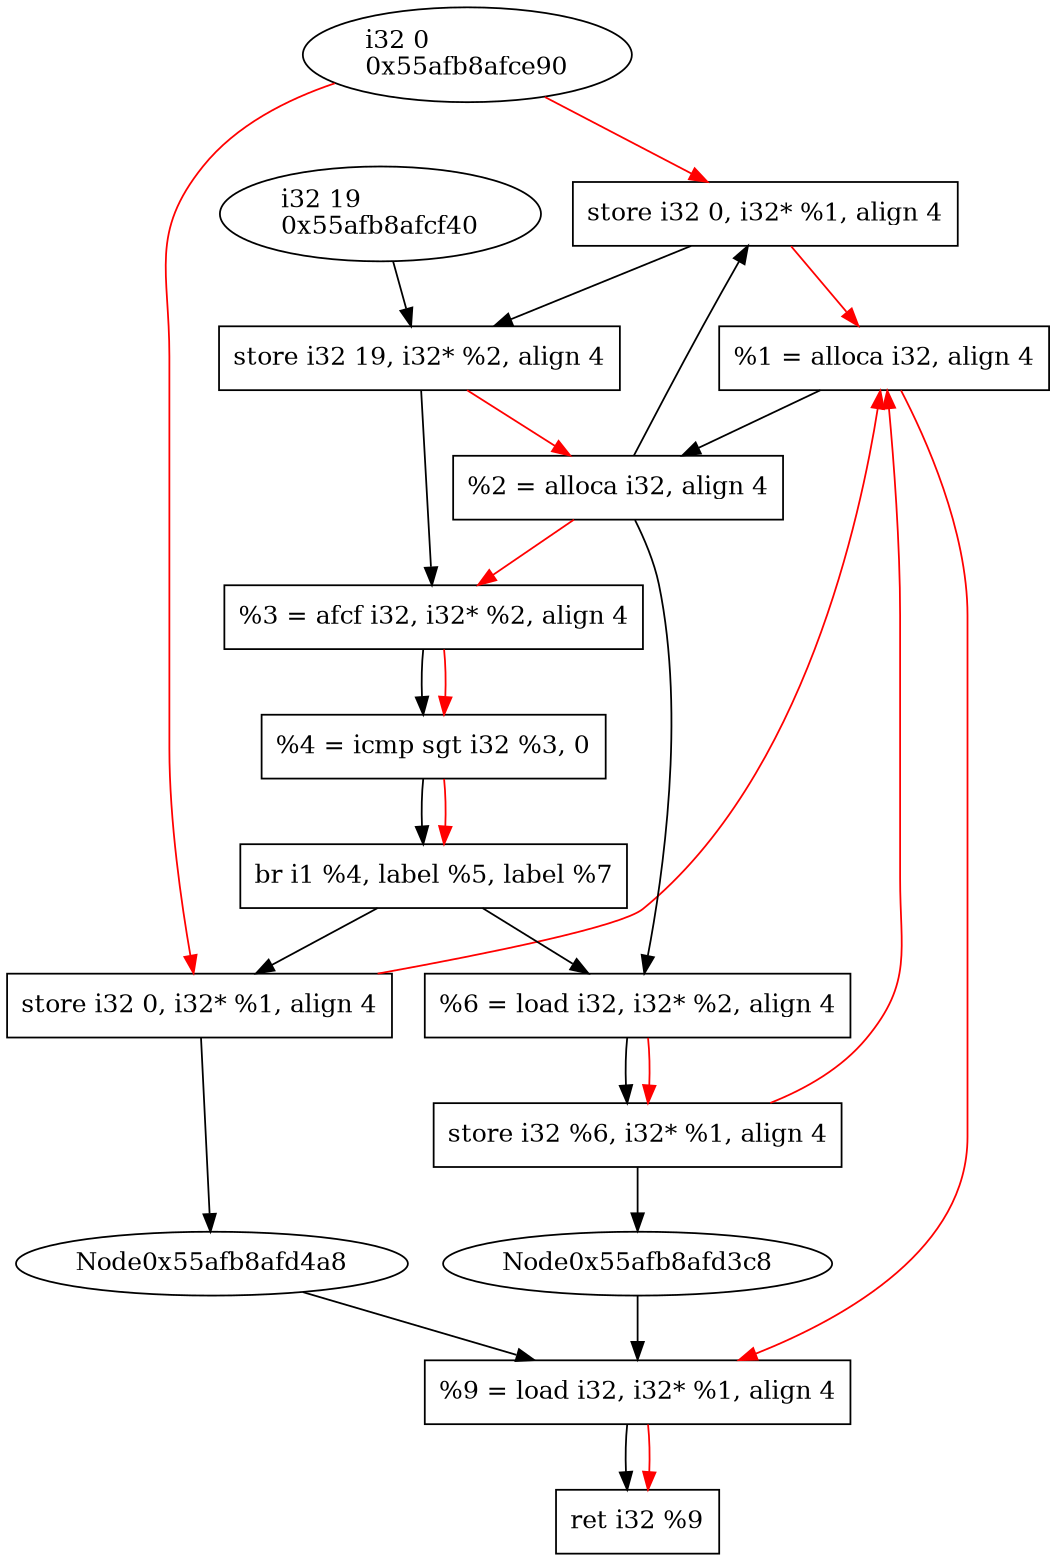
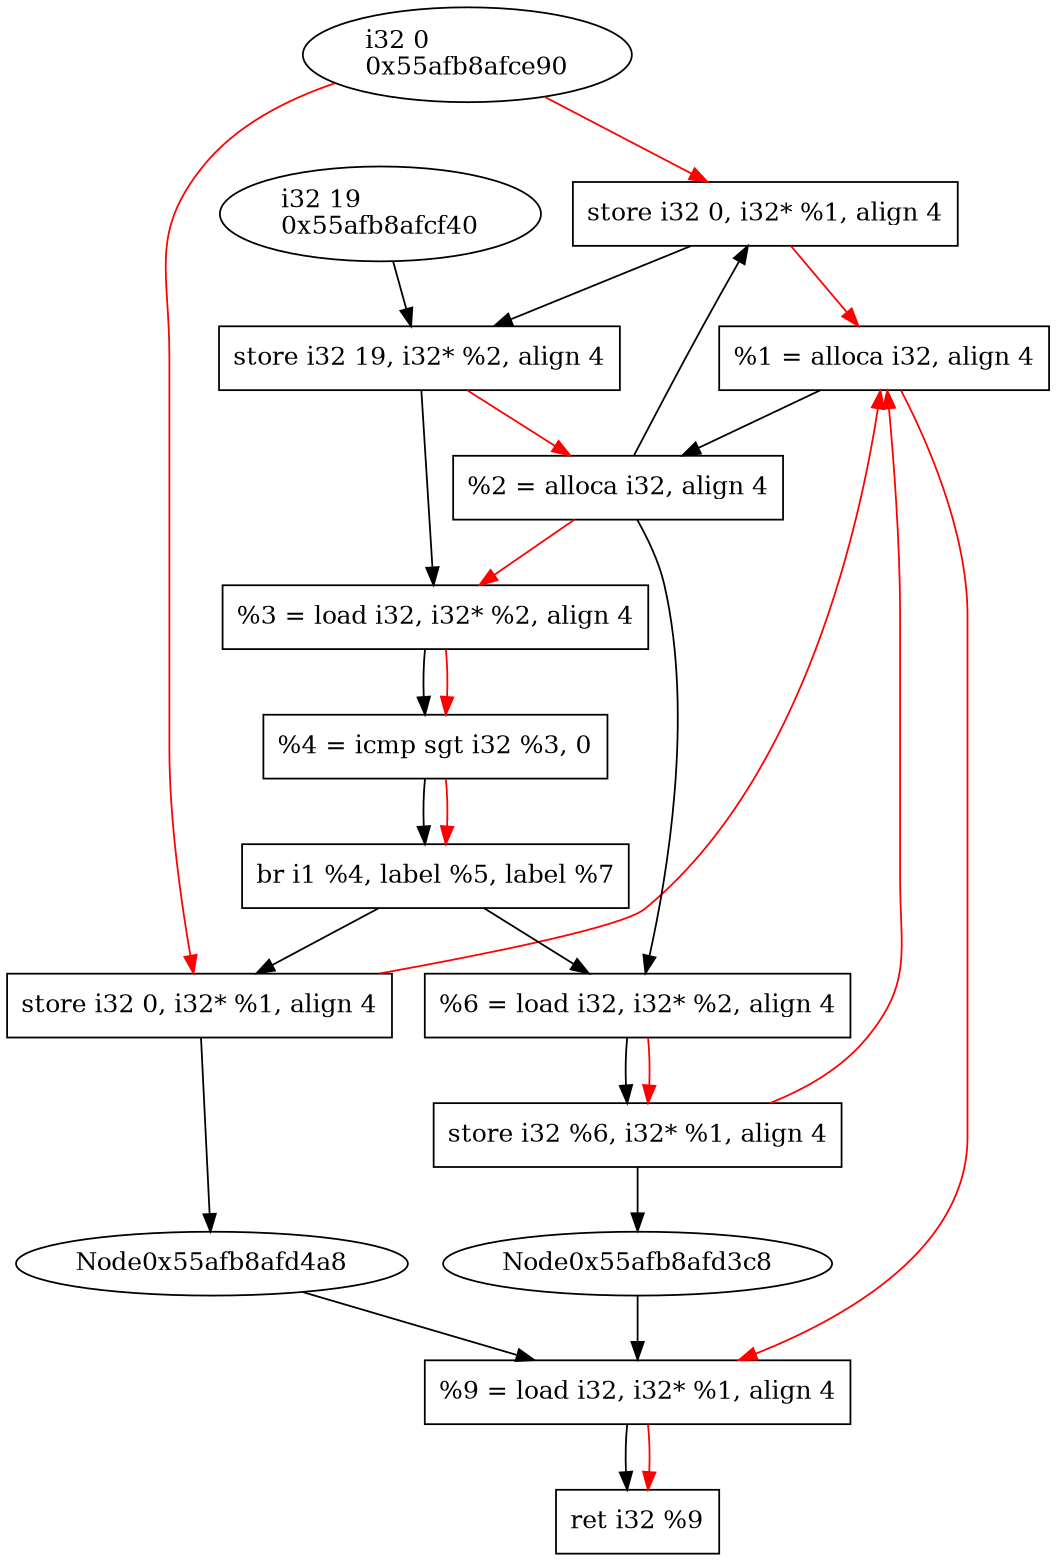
node "%3 = afcf i32, i32* %2, align 4": label "%3 = afcf i32, i32* %2, align 4" -> "%3 = load i32, i32* %2, align 4"
